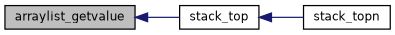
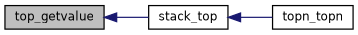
node "arraylist_getvalue": label "arraylist_getvalue" -> "top_getvalue"
node "stack_topn": label "stack_topn" -> "topn_topn"
